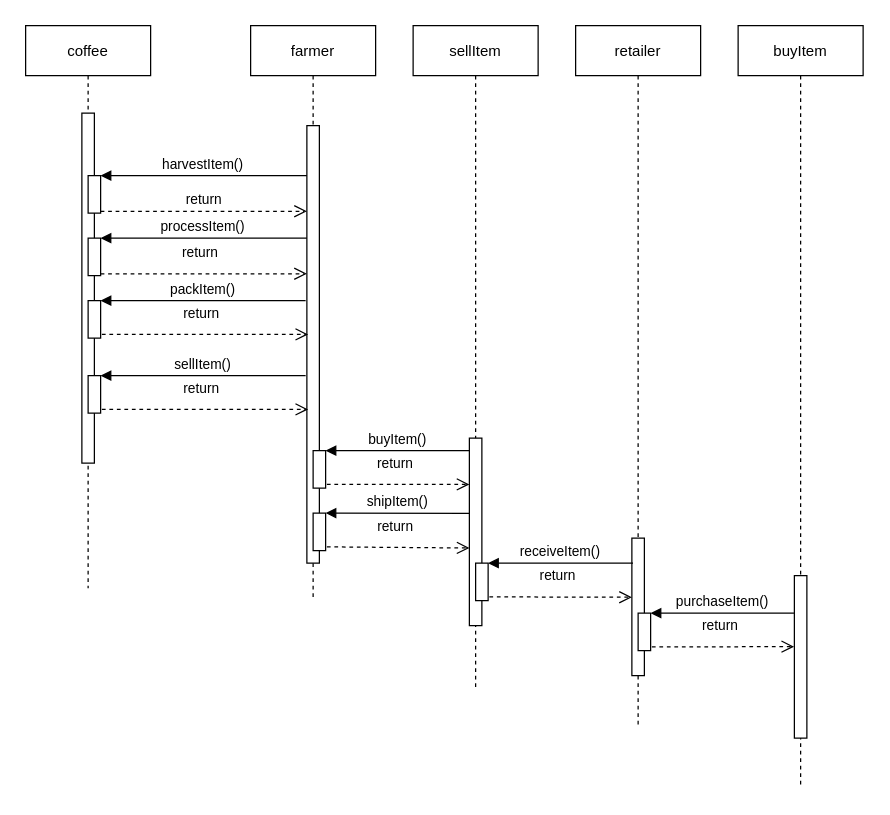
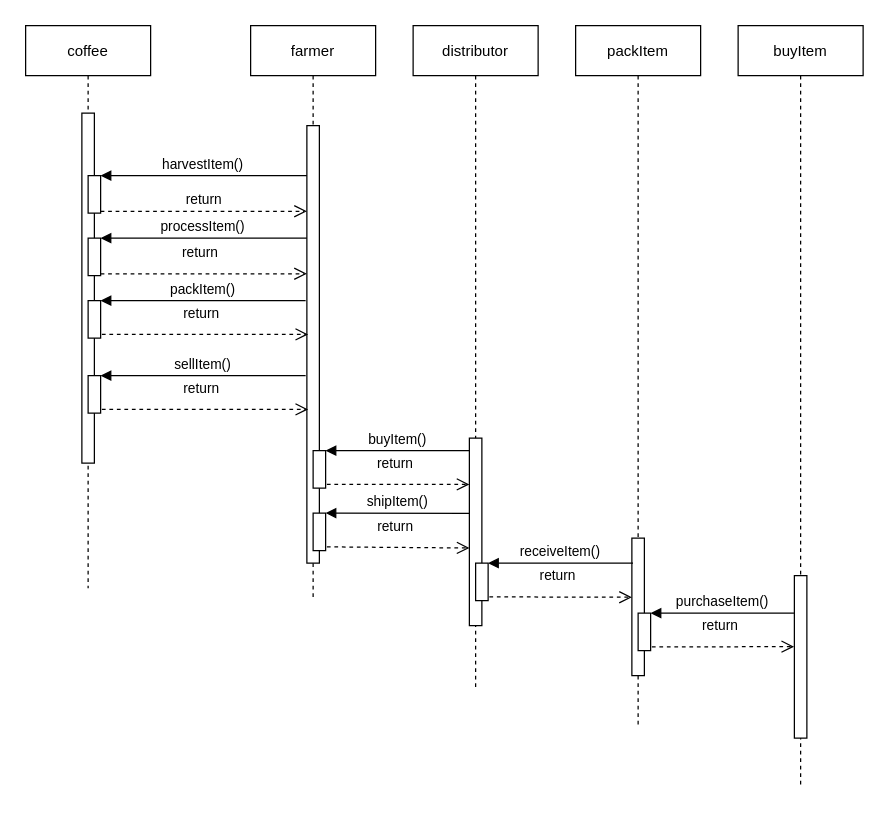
node "sellItem": label "sellItem" -> "distributor"
node "retailer": label "retailer" -> "packItem"
